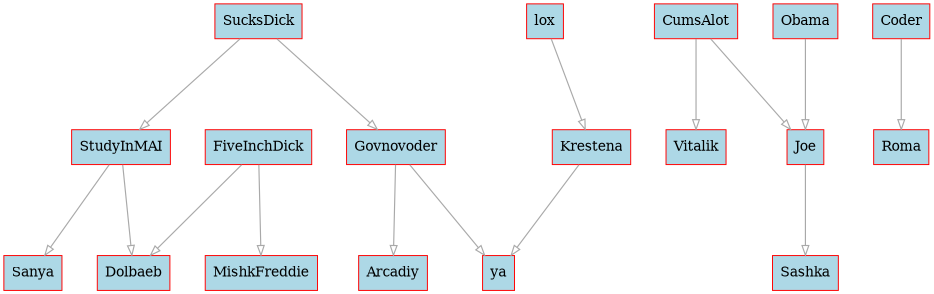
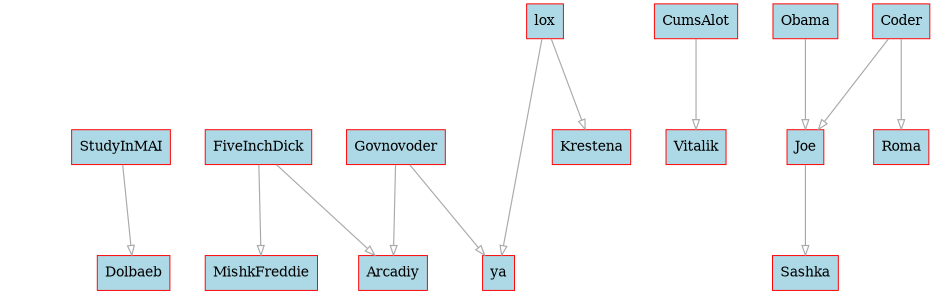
node "SucksDick": removed
edge "CumsAlot" -> "Joe": now "Coder" -> "Joe"
edge "Krestena" -> "ya": now "lox" -> "ya"
edge "FiveInchDick" -> "Dolbaeb": now "FiveInchDick" -> "Arcadiy"
node "Sanya": removed
